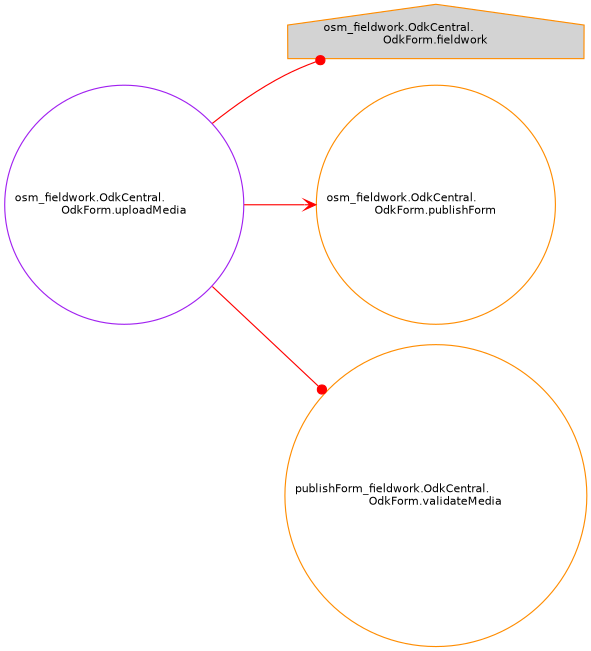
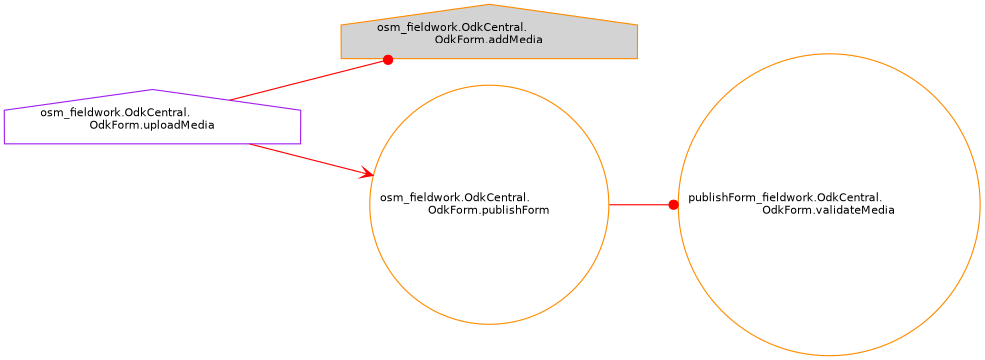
node "osm_fieldwork.OdkCentral. OdkForm.fieldwork": label "osm_fieldwork.OdkCentral. OdkForm.fieldwork" -> "osm_fieldwork.OdkCentral. OdkForm.addMedia"
node "osm_fieldwork.OdkCentral. OdkForm.uploadMedia": shape circle -> house
edge "osm_fieldwork.OdkCentral. OdkForm.uploadMedia" -> "publishForm_fieldwork.OdkCentral. OdkForm.validateMedia": now "osm_fieldwork.OdkCentral. OdkForm.publishForm" -> "publishForm_fieldwork.OdkCentral. OdkForm.validateMedia"
